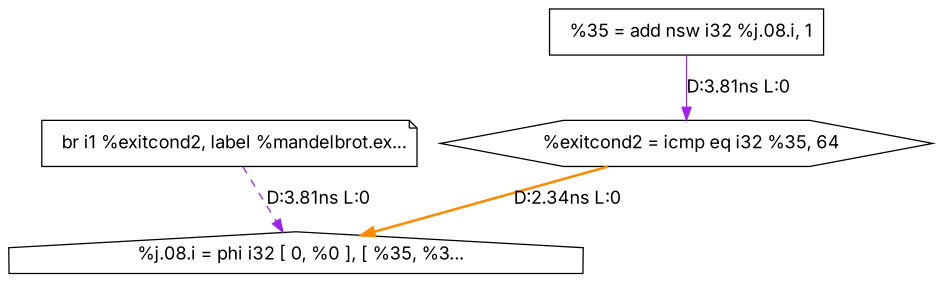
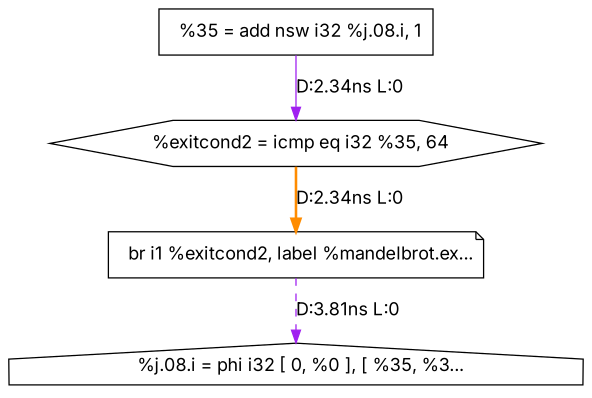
edge "%35 = add nsw i32 %j.08.i, 1" -> "%exitcond2 = icmp eq i32 %35, 64": label "D:3.81ns L:0" -> "D:2.34ns L:0"
edge "%exitcond2 = icmp eq i32 %35, 64" -> "%j.08.i = phi i32 [ 0, %0 ], [ %35, %3...": now "%exitcond2 = icmp eq i32 %35, 64" -> "br i1 %exitcond2, label %mandelbrot.ex..."
